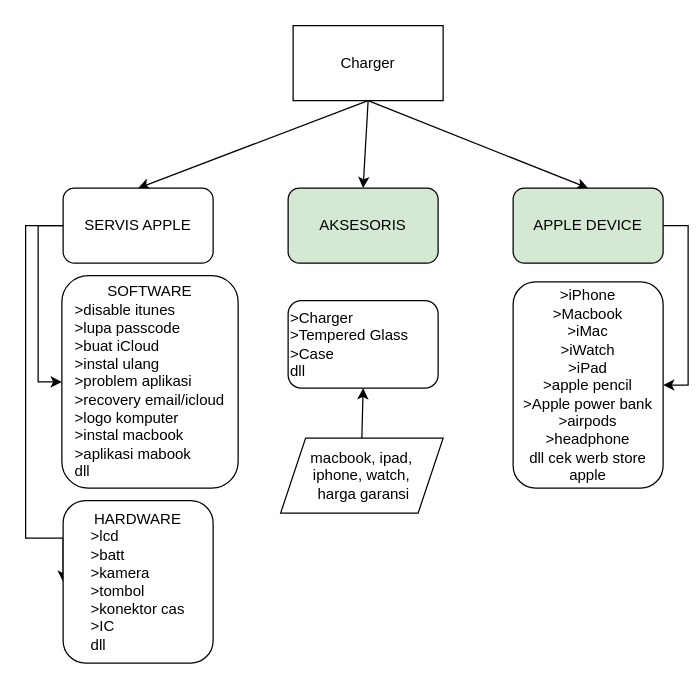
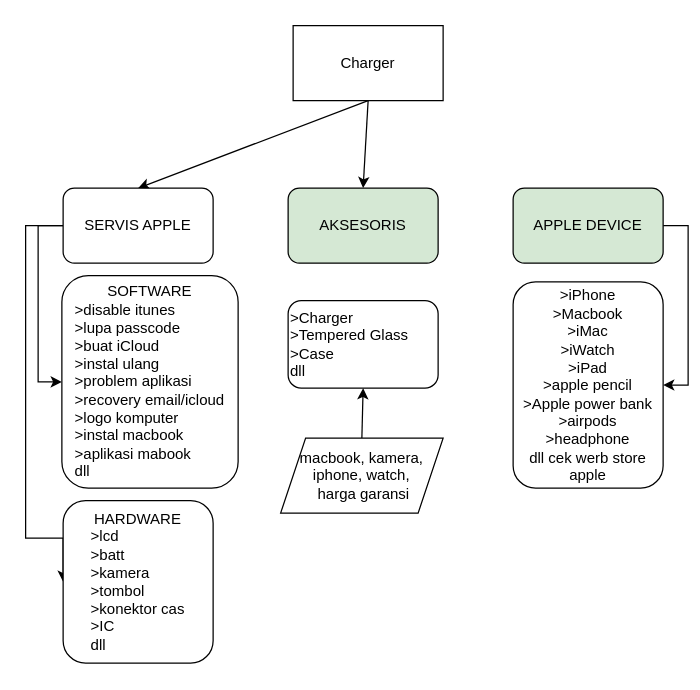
edge "Charger" -> "APPLE DEVICE": removed
node "macbook, ipad, iphone, watch, harga garansi": label "macbook, ipad, iphone, watch, harga garansi" -> "macbook, kamera, iphone, watch, harga garansi"
